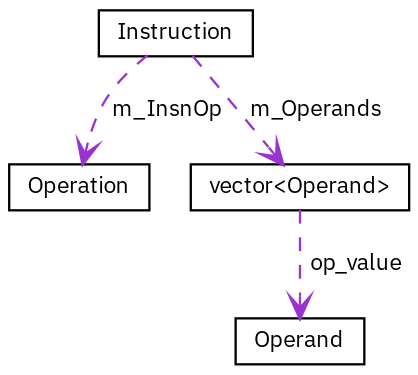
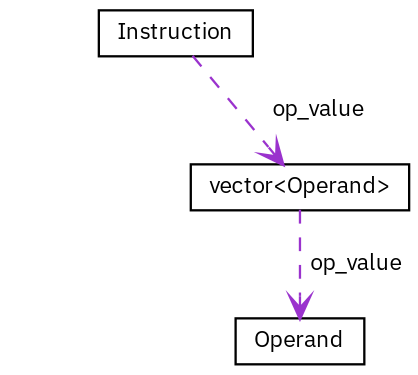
edge "Instruction" -> "vector<Operand>": label " m_Operands" -> "  op_value"
node "Operation": removed
